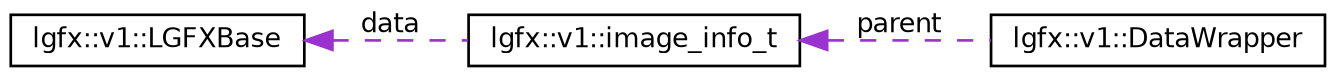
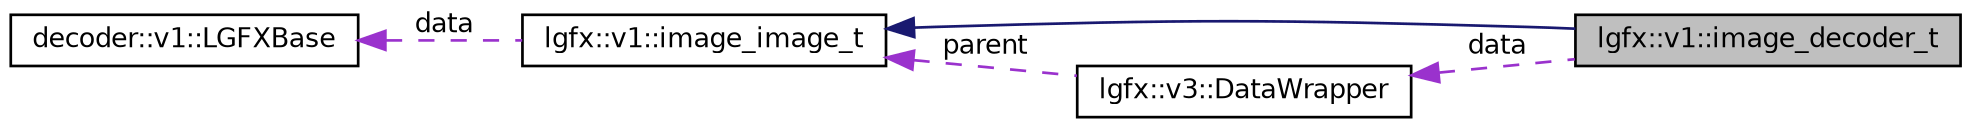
node "lgfx::v1::LGFXBase": label "lgfx::v1::LGFXBase" -> "decoder::v1::LGFXBase"
node "lgfx::v1::image_info_t": label "lgfx::v1::image_info_t" -> "lgfx::v1::image_image_t"
node "lgfx::v1::DataWrapper": label "lgfx::v1::DataWrapper" -> "lgfx::v3::DataWrapper"
node "lgfx::v1::image_decoder_t": added
